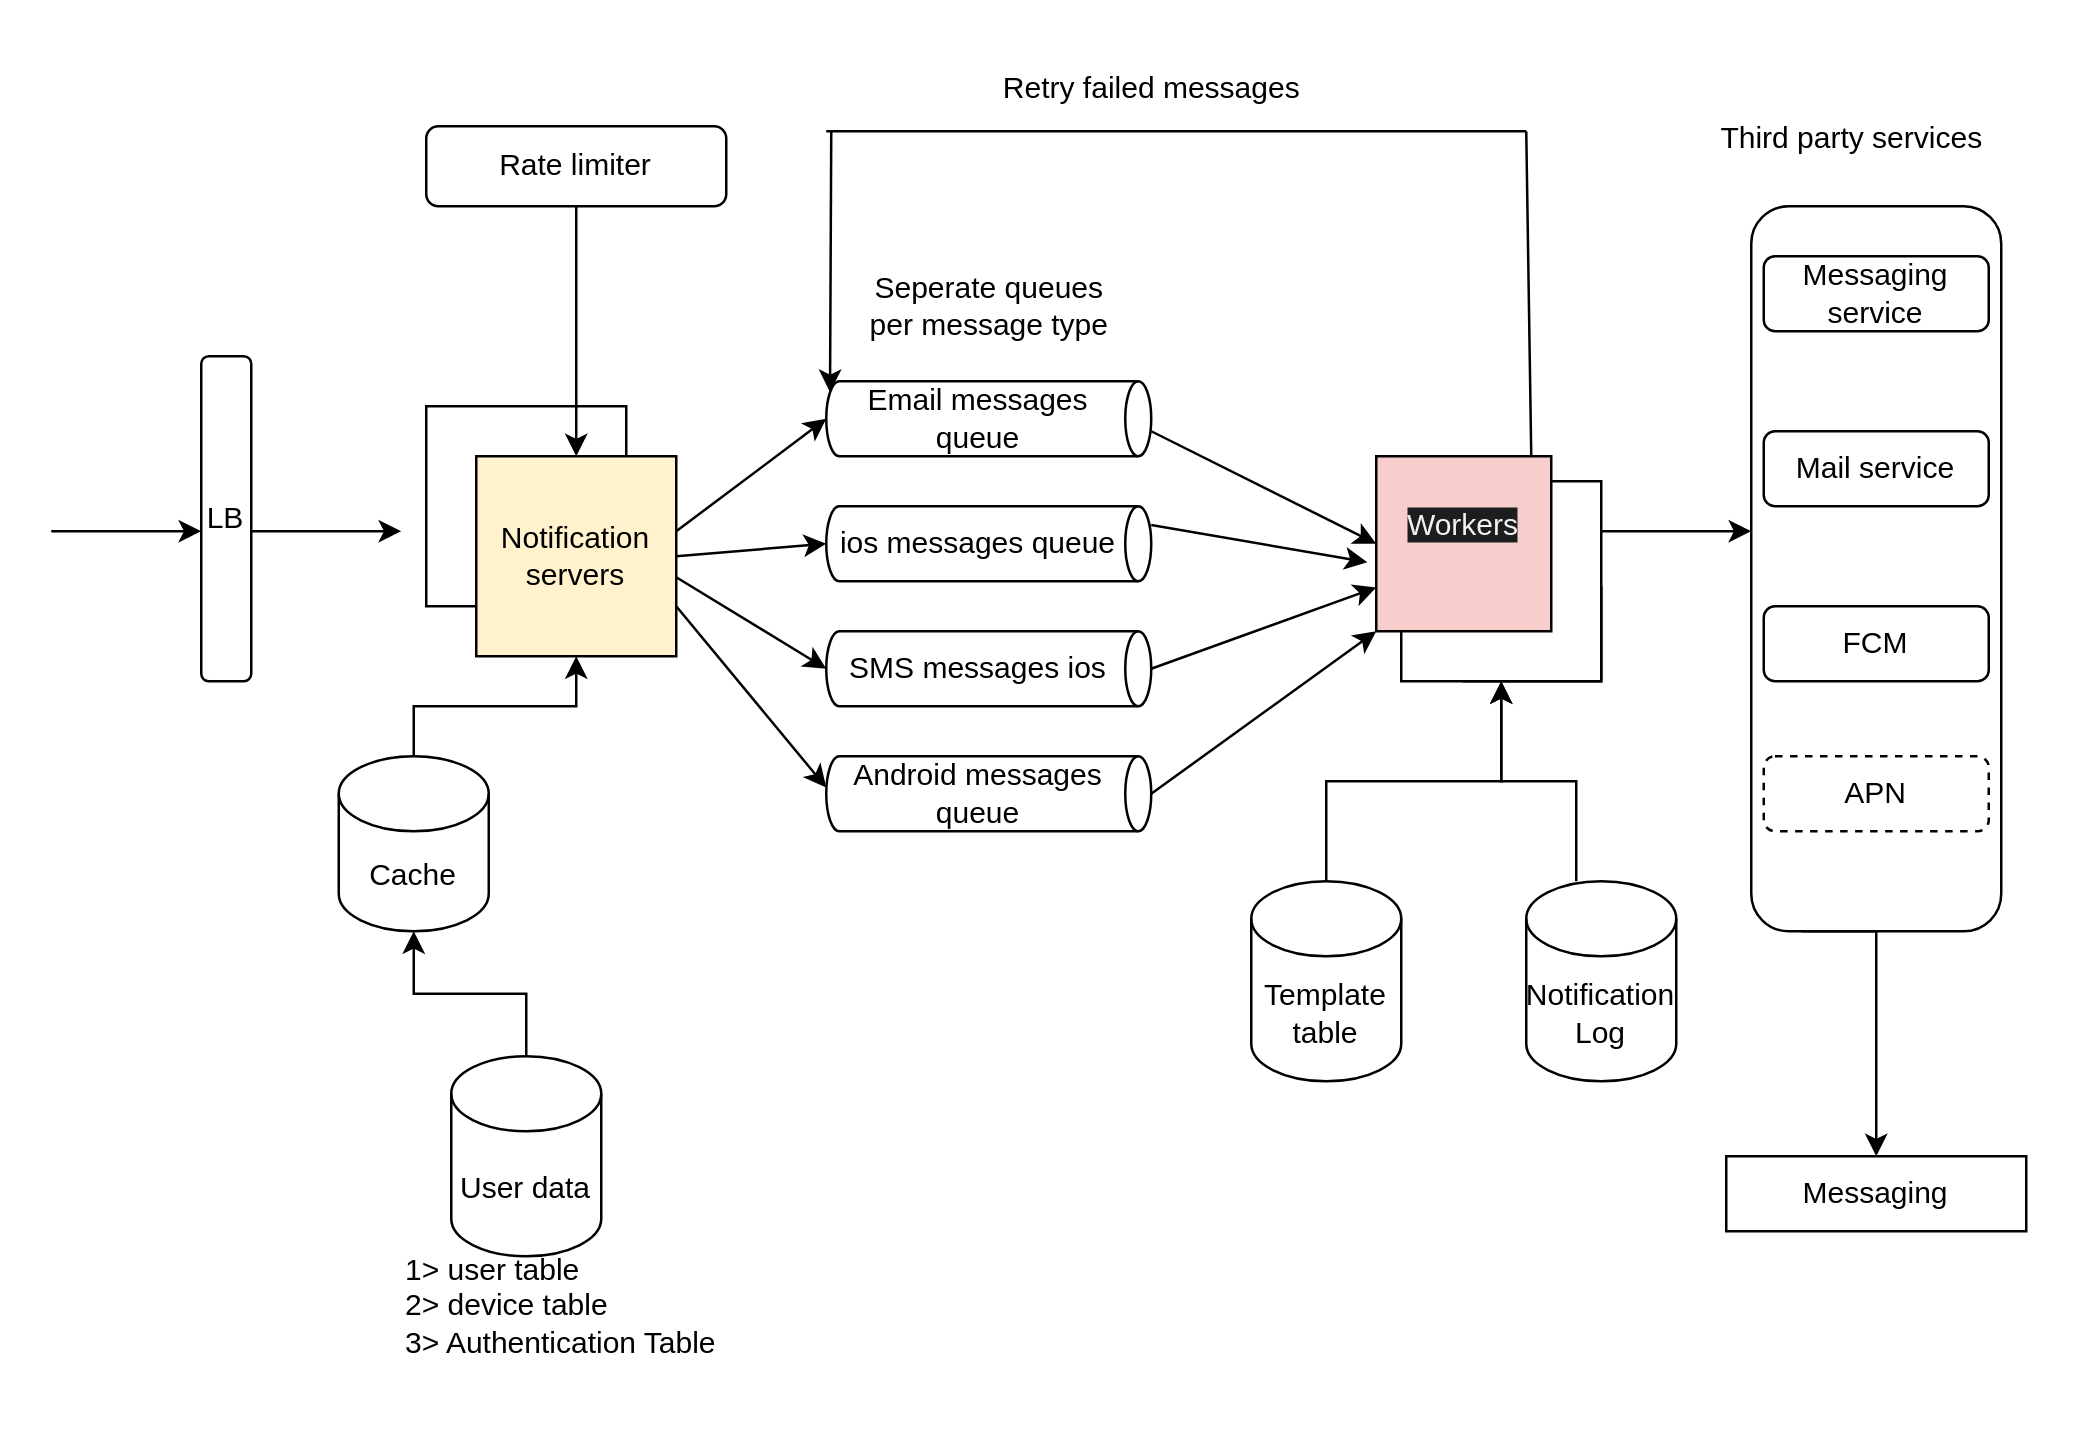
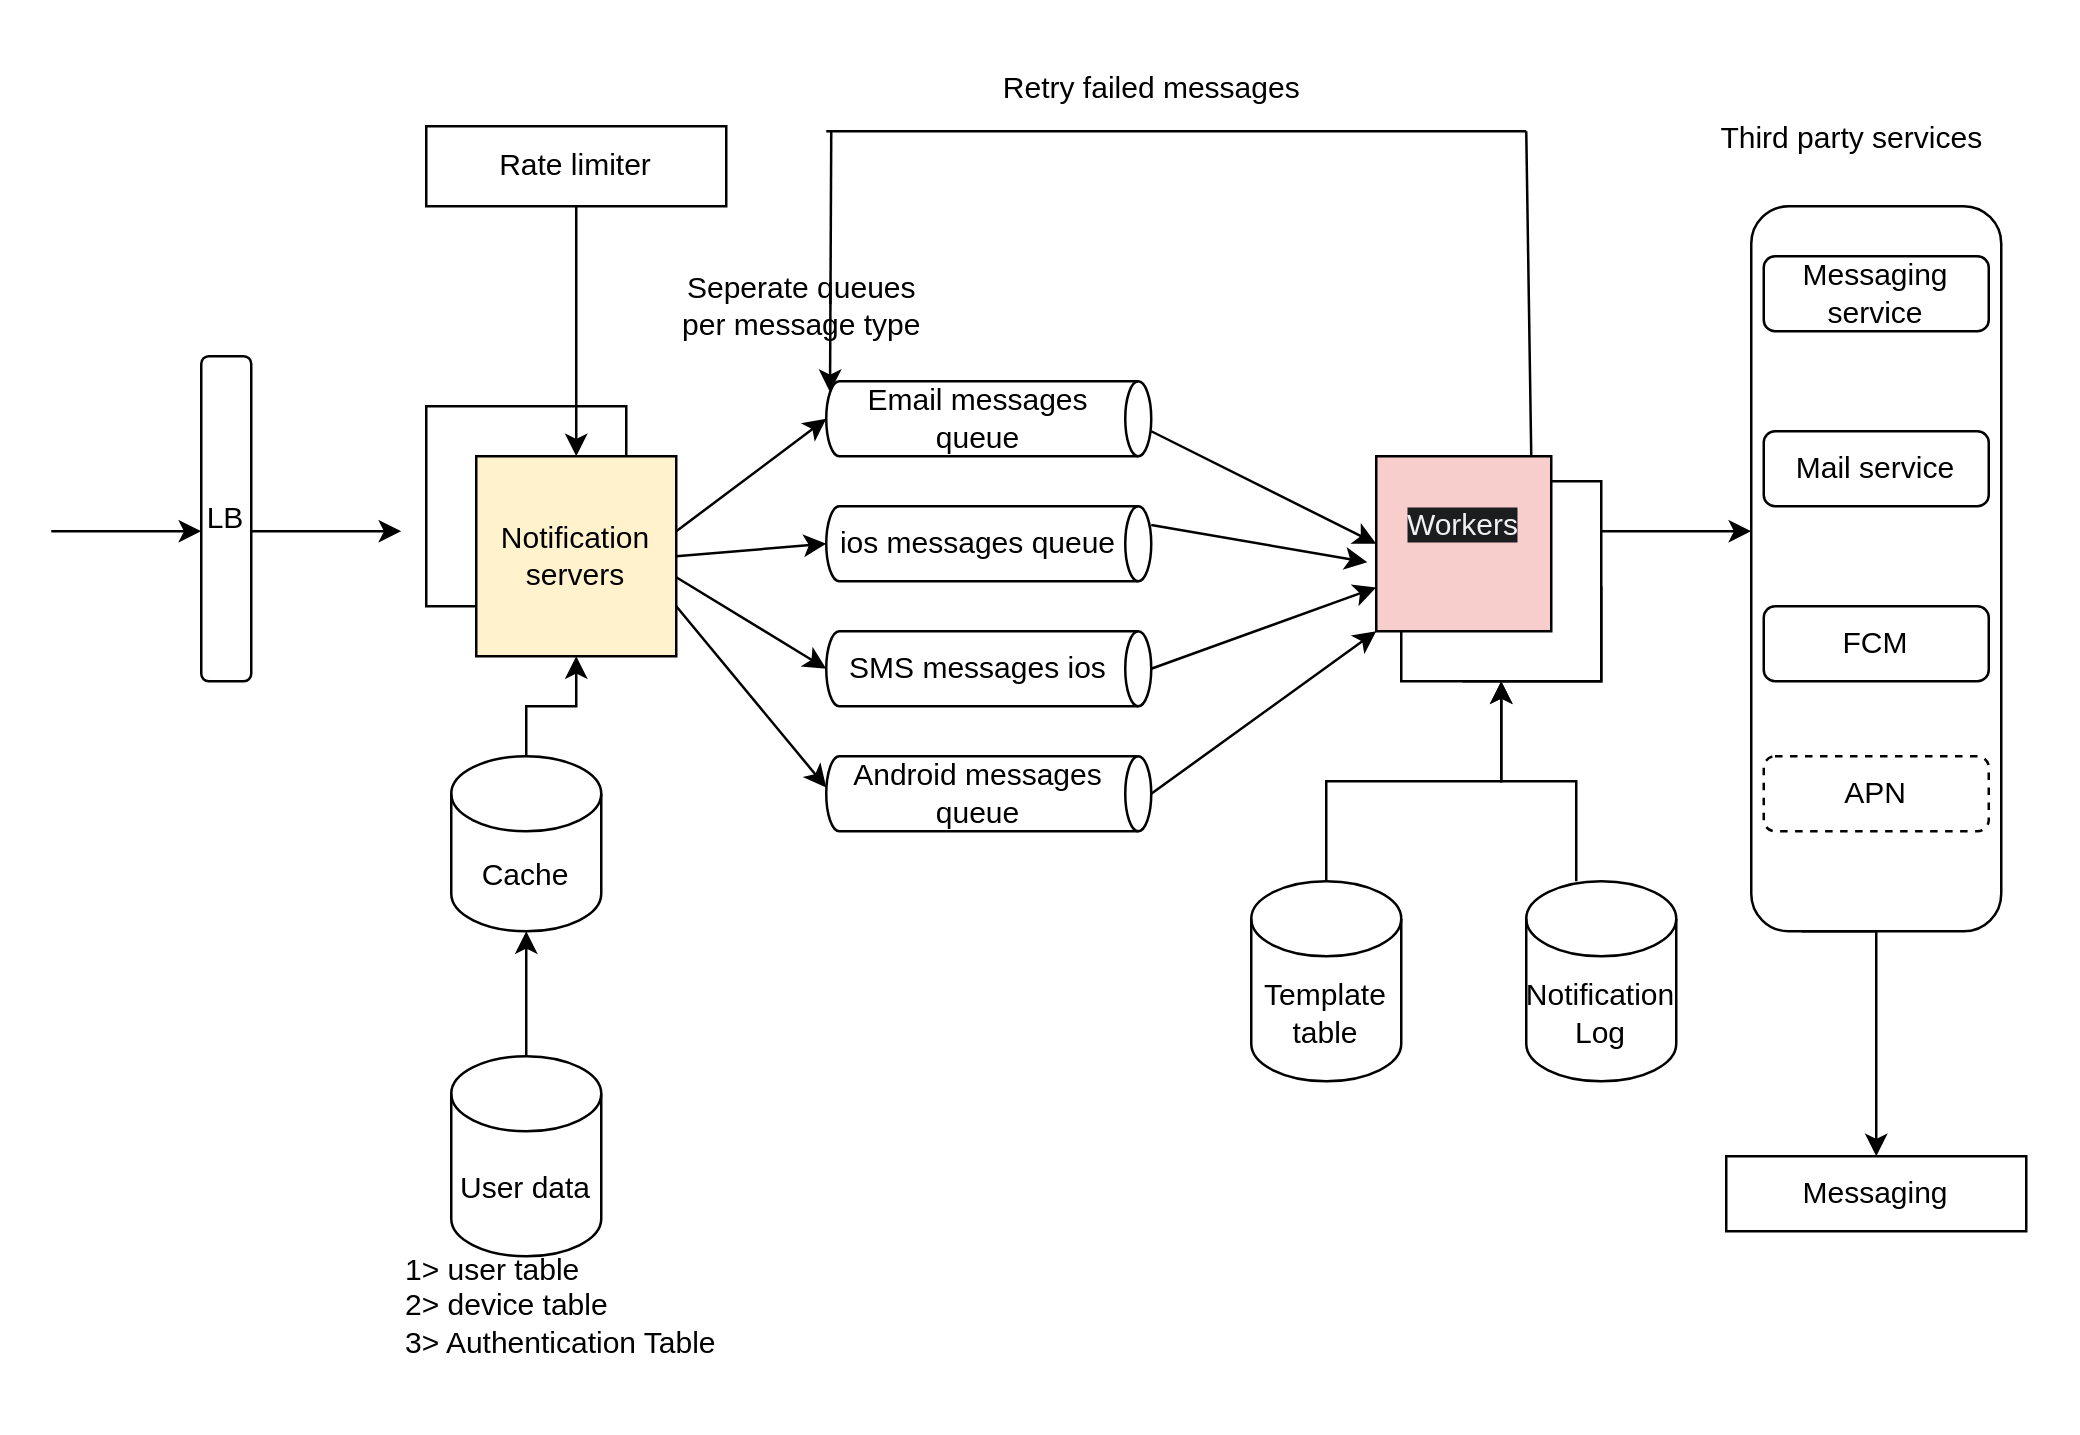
node "Rate limiter": shape rounded rectangle -> rectangle
node "Seperate queues per message type": moved (989, 306) -> (801, 306)
node "Cache": moved (414, 844) -> (526, 844)
